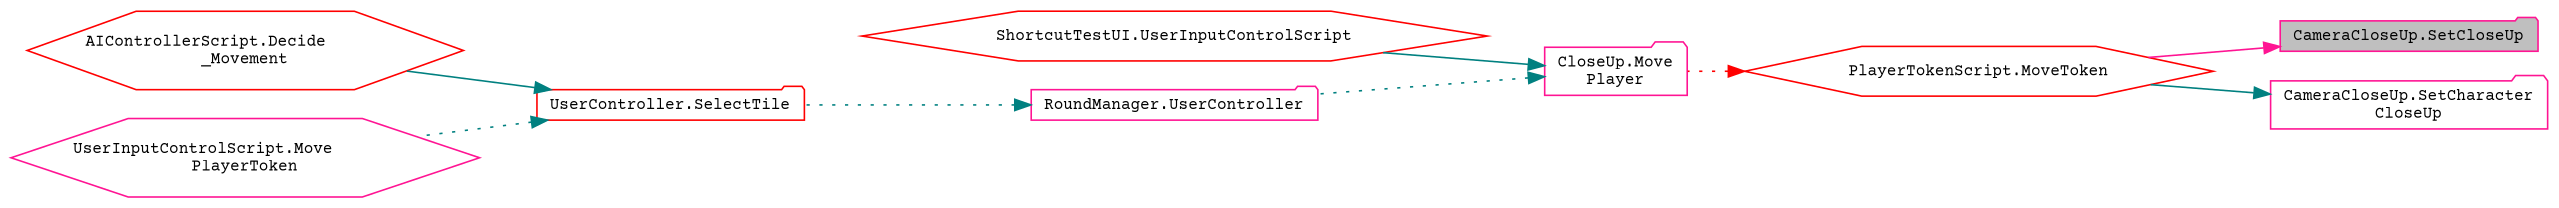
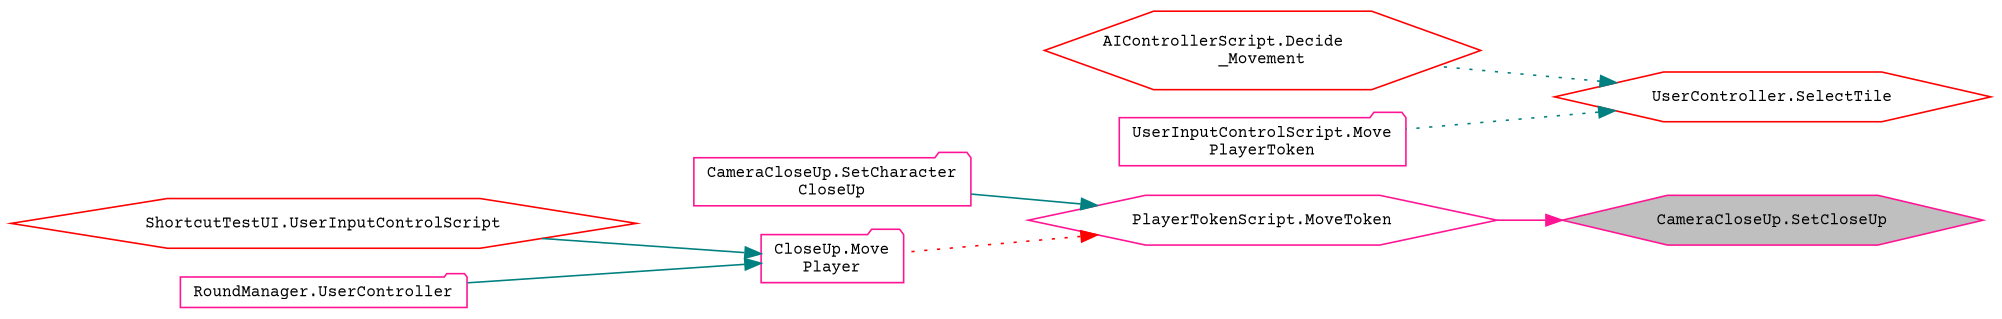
node "CameraCloseUp.SetCloseUp": shape folder -> hexagon
node "PlayerTokenScript.MoveToken": color red -> deeppink
edge "AIControllerScript.Decide _Movement" -> "UserController.SelectTile": style solid -> dotted
edge "RoundManager.UserController" -> "CloseUp.Move Player": style dotted -> solid
edge "PlayerTokenScript.MoveToken" -> "CameraCloseUp.SetCharacter CloseUp": reversed
node "UserController.SelectTile": shape folder -> hexagon
edge "UserController.SelectTile" -> "RoundManager.UserController": removed
node "UserInputControlScript.Move PlayerToken": shape hexagon -> folder
